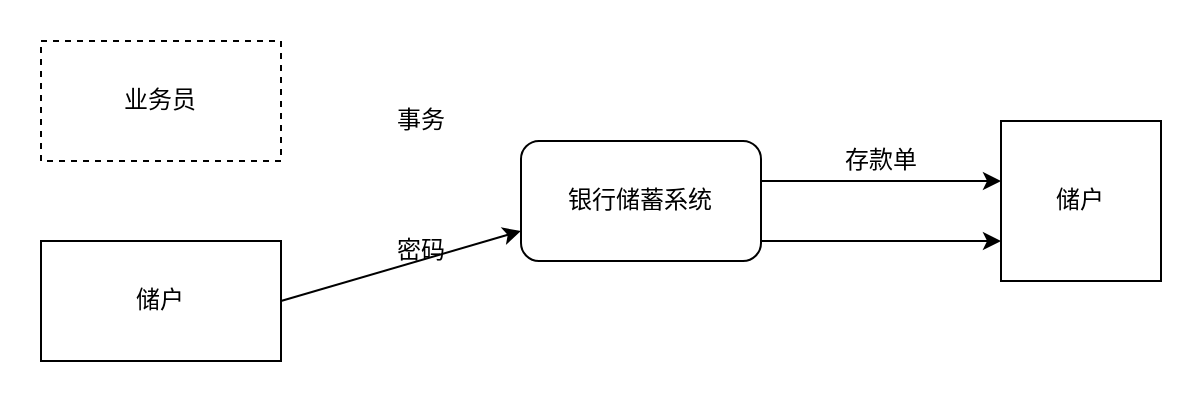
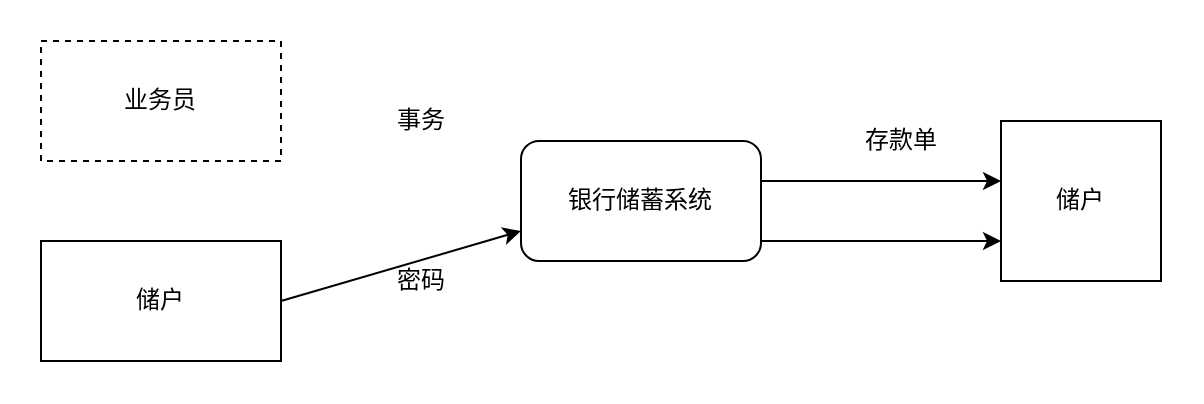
node "存款单": moved (881, 161) -> (901, 141)
node "密码": moved (421, 251) -> (421, 281)
